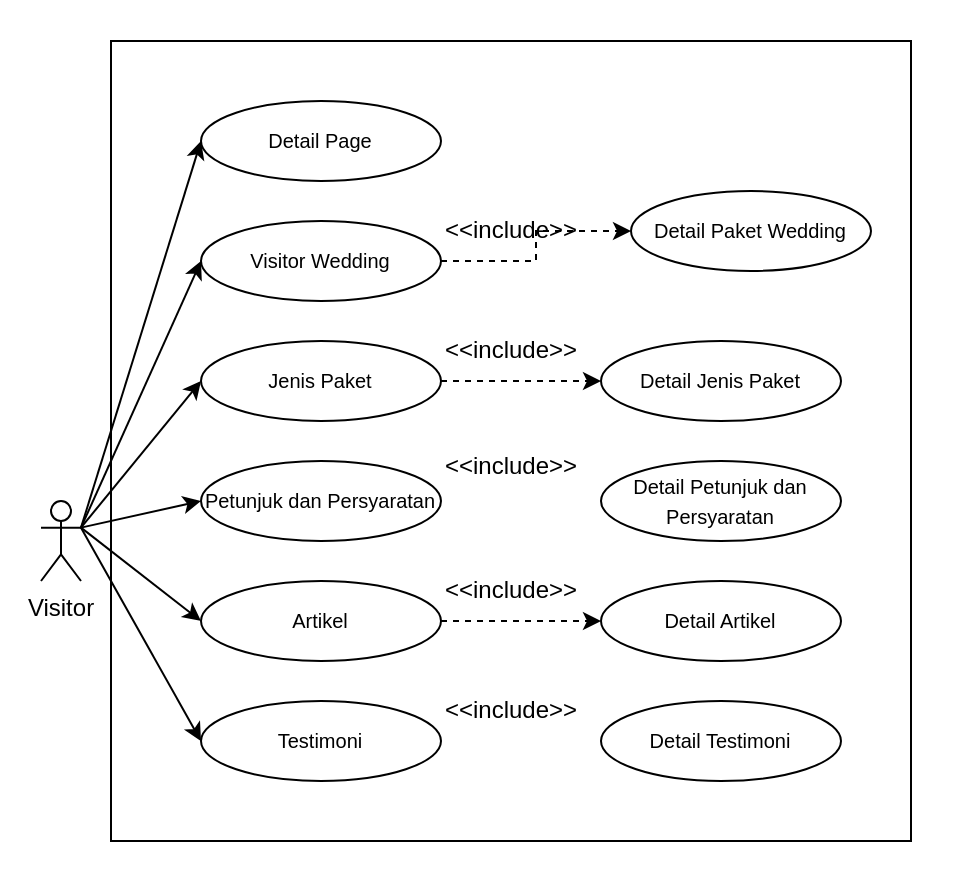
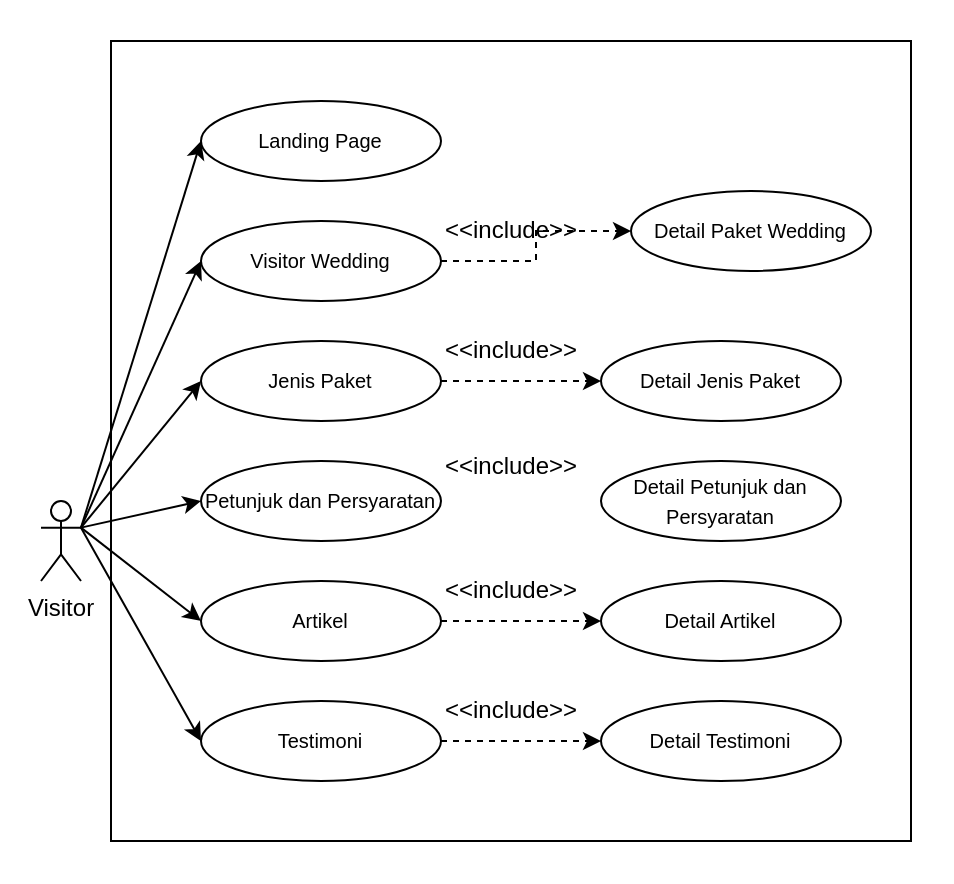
node "Detail Page": label "Detail Page" -> "Landing Page"
edge "Testimoni" -> "Detail Testimoni": added
